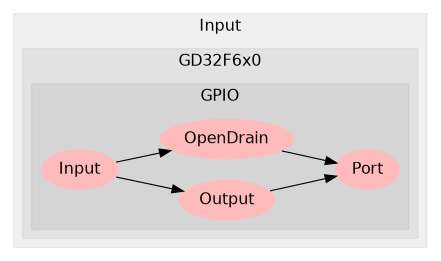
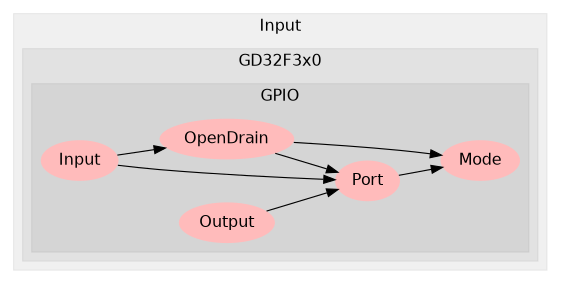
cluster "GD32F6x0": label "GD32F6x0" -> "GD32F3x0"
node "Mode": added
edge "Input" -> "Output": now "Input" -> "Port"
